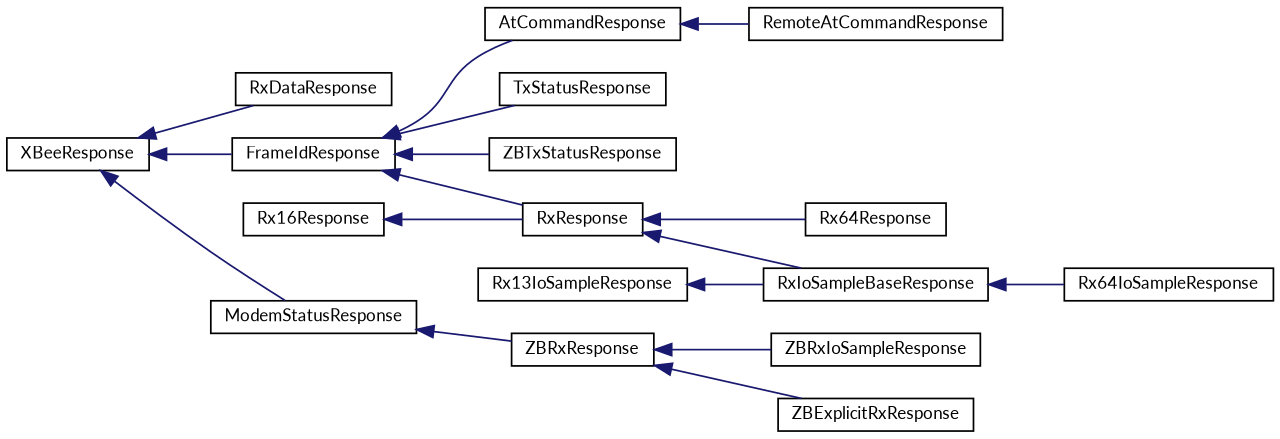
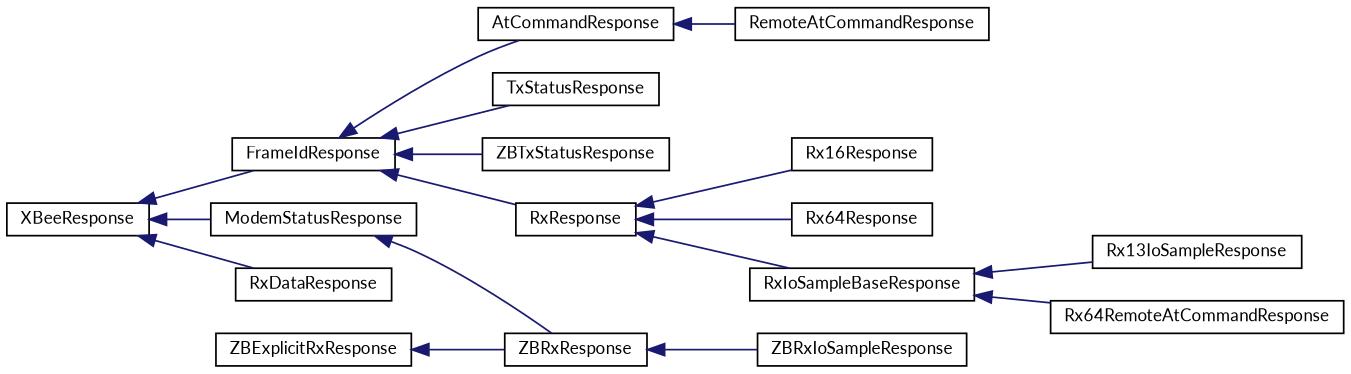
edge "RxResponse" -> "Rx16Response": reversed
edge "RxIoSampleBaseResponse" -> "Rx13IoSampleResponse": reversed
node "Rx64IoSampleResponse": label "Rx64IoSampleResponse" -> "Rx64RemoteAtCommandResponse"
edge "ZBExplicitRxResponse" -> "ZBRxResponse": reversed
